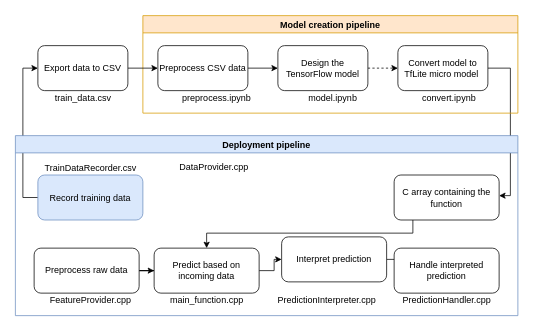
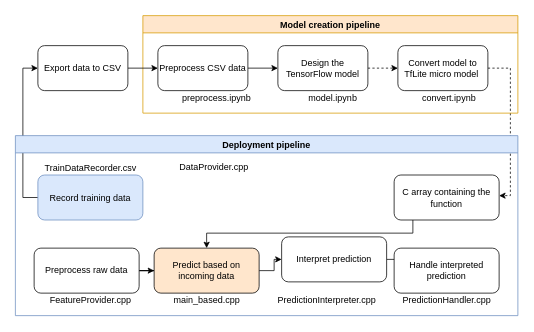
edge "Convert model to TfLite micro model" -> "C array containing the function": style solid -> dashed
node "train_data.csv": removed
node "Predict based on incoming data": fillcolor #ffffff -> #ffe6cc
node "main_function.cpp": label "main_function.cpp" -> "main_based.cpp"
